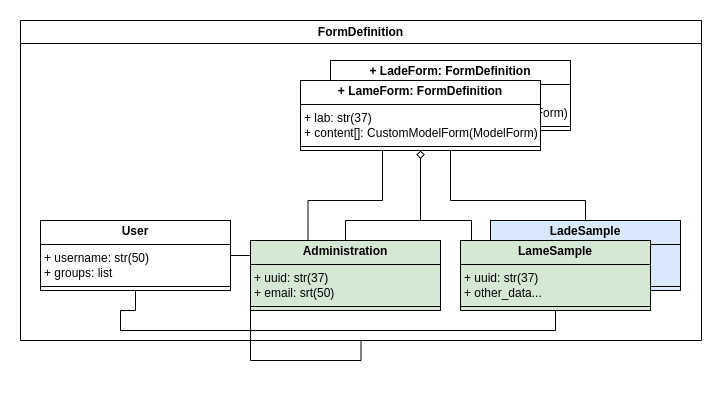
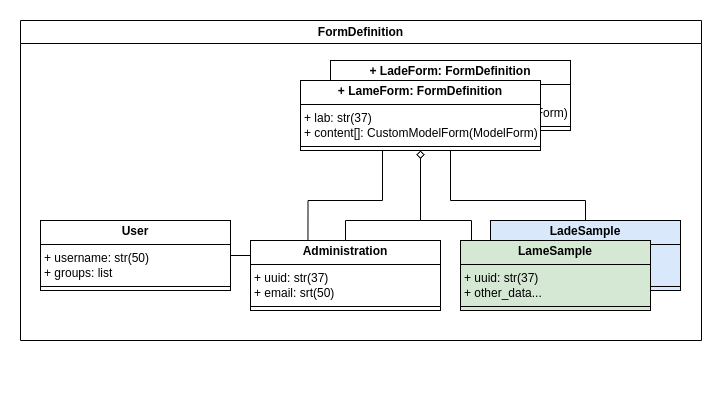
node "Administration + uuid: str(37) + email: srt(50)": fillcolor #d5e8d4 -> #ffffff
edge "User + username: str(50) + groups: list" -- "LameSample + uuid: str(37) + other_data...": removed
edge "FormDefinition" -- "User + username: str(50) + groups: list": now "Administration + uuid: str(37) + email: srt(50)" -- "User + username: str(50) + groups: list"
